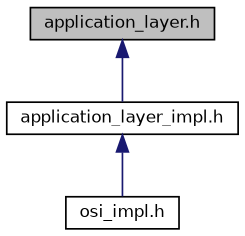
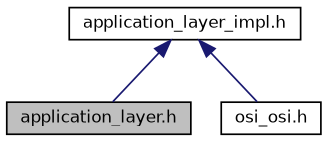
edge "application_layer_impl.h" -> "application_layer.h": reversed
node "osi_impl.h": label "osi_impl.h" -> "osi_osi.h"
